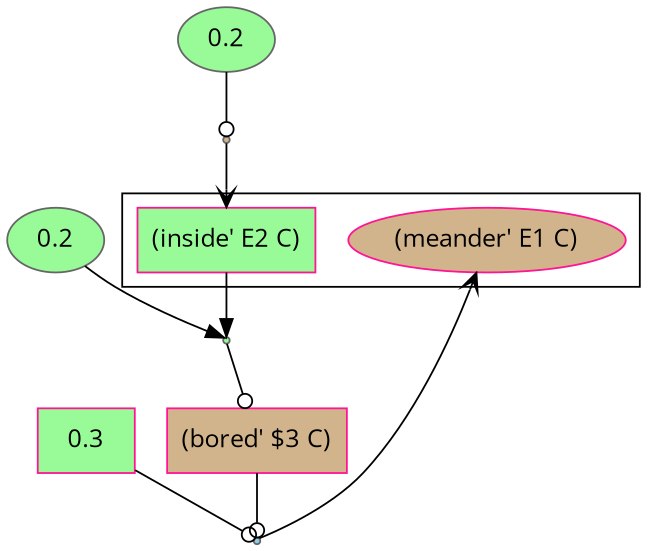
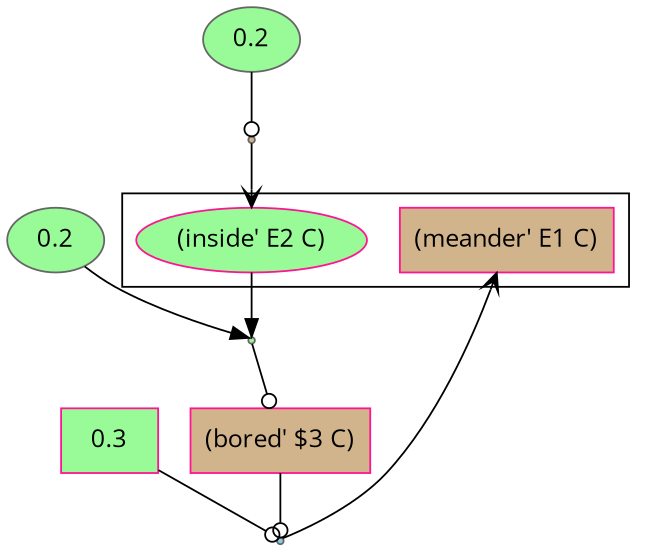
node "(inside' E2 C)": shape box -> ellipse
node "(meander' E1 C)": shape ellipse -> box
